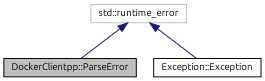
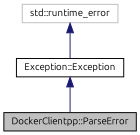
edge "DockerClientpp::ParseError" -> "std::runtime_error": now "DockerClientpp::ParseError" -> "Exception::Exception"
